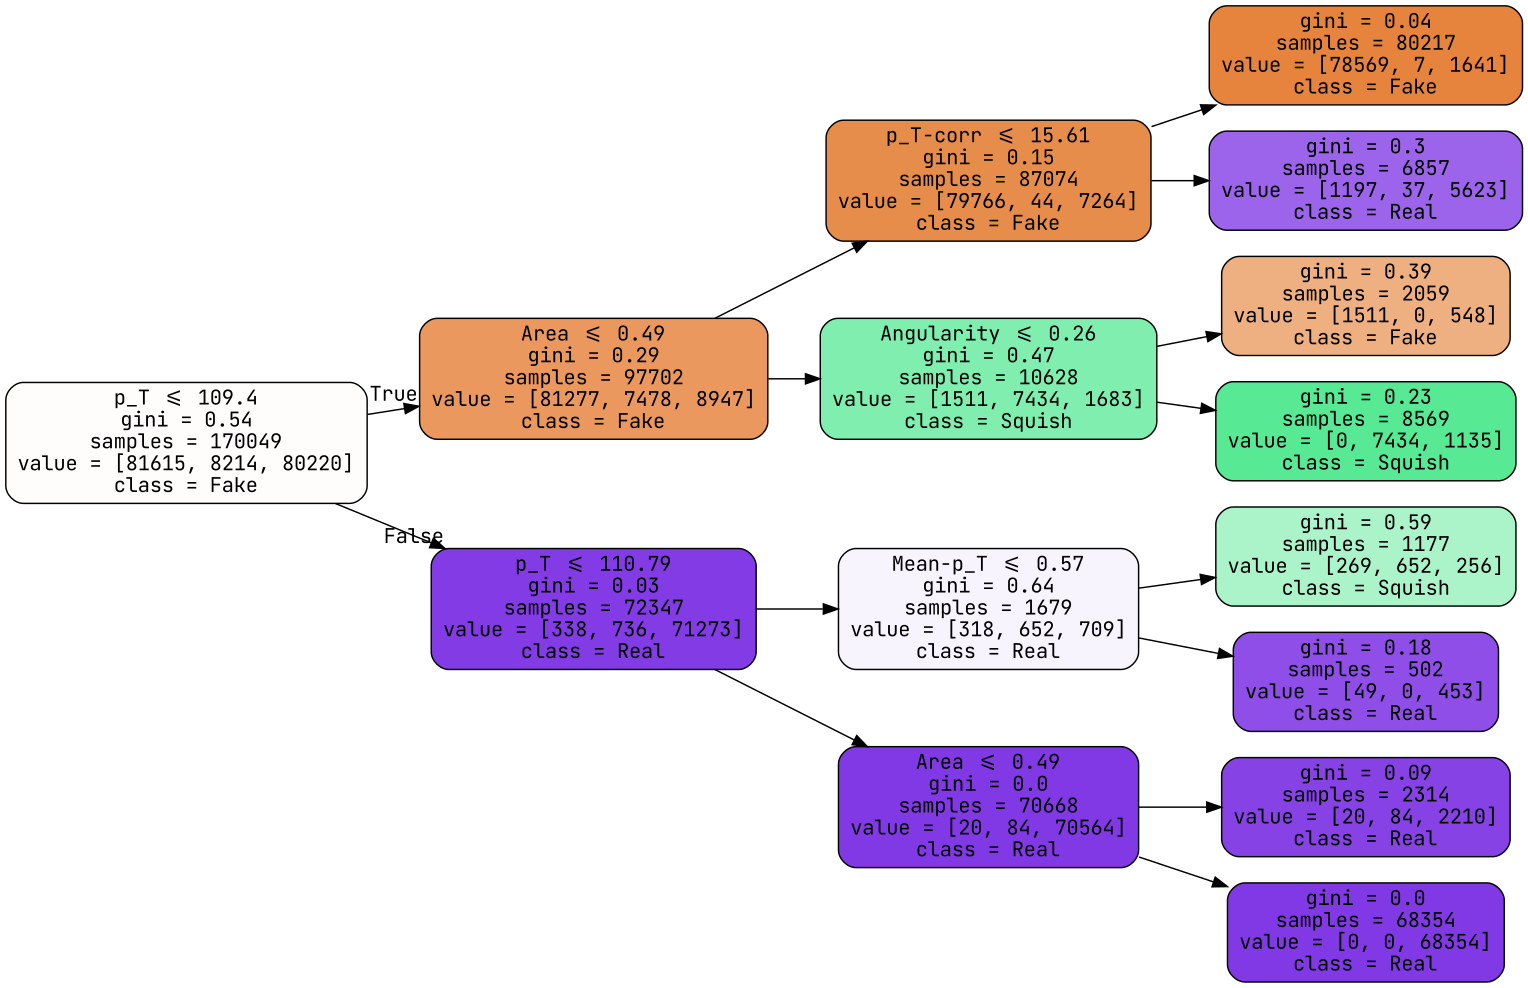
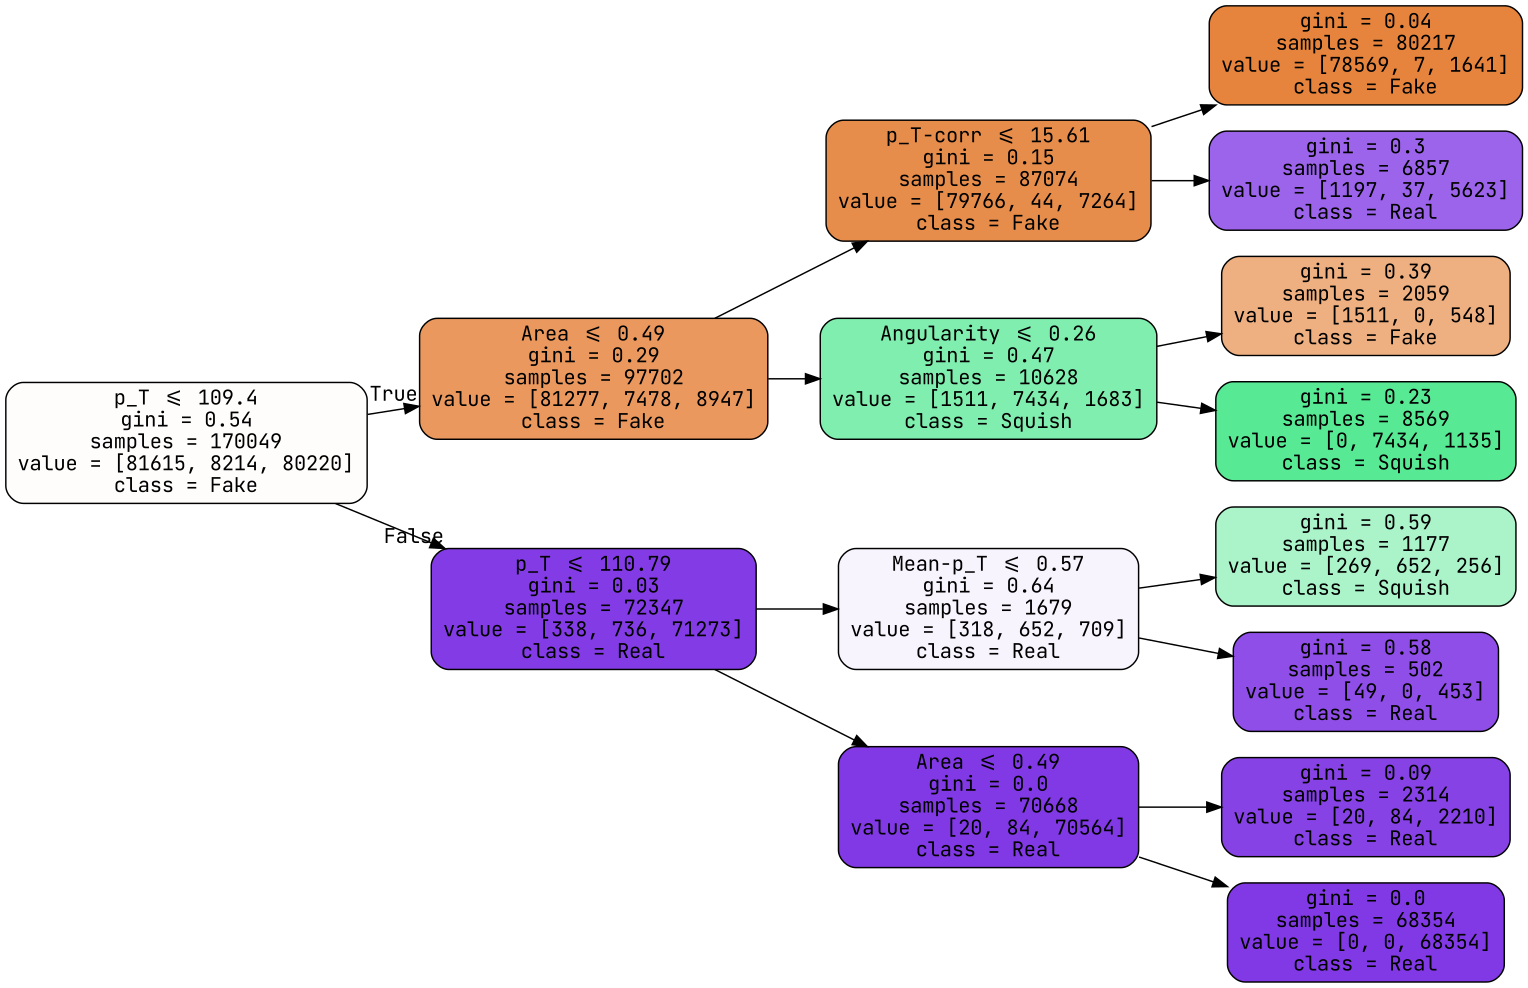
node "gini = 0.18 samples = 502 value = [49, 0, 453] class = Real": label "gini = 0.18 samples = 502 value = [49, 0, 453] class = Real" -> "gini = 0.58 samples = 502 value = [49, 0, 453] class = Real"
